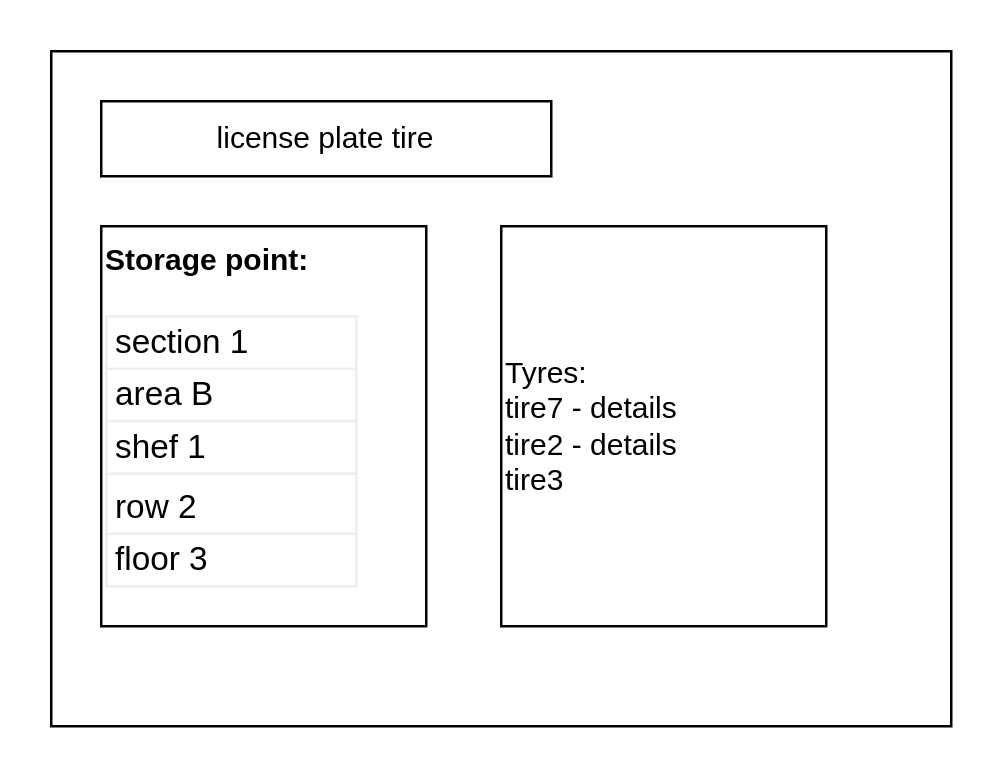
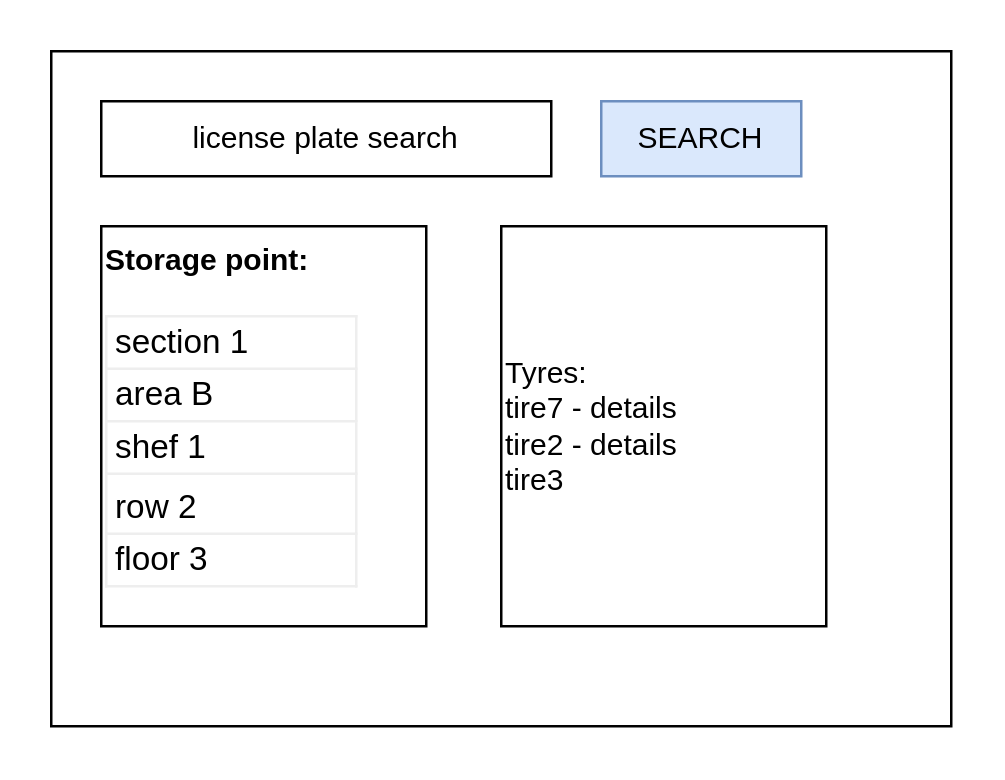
node "license plate tire": label "license plate tire" -> "license plate search"
node "SEARCH": added
